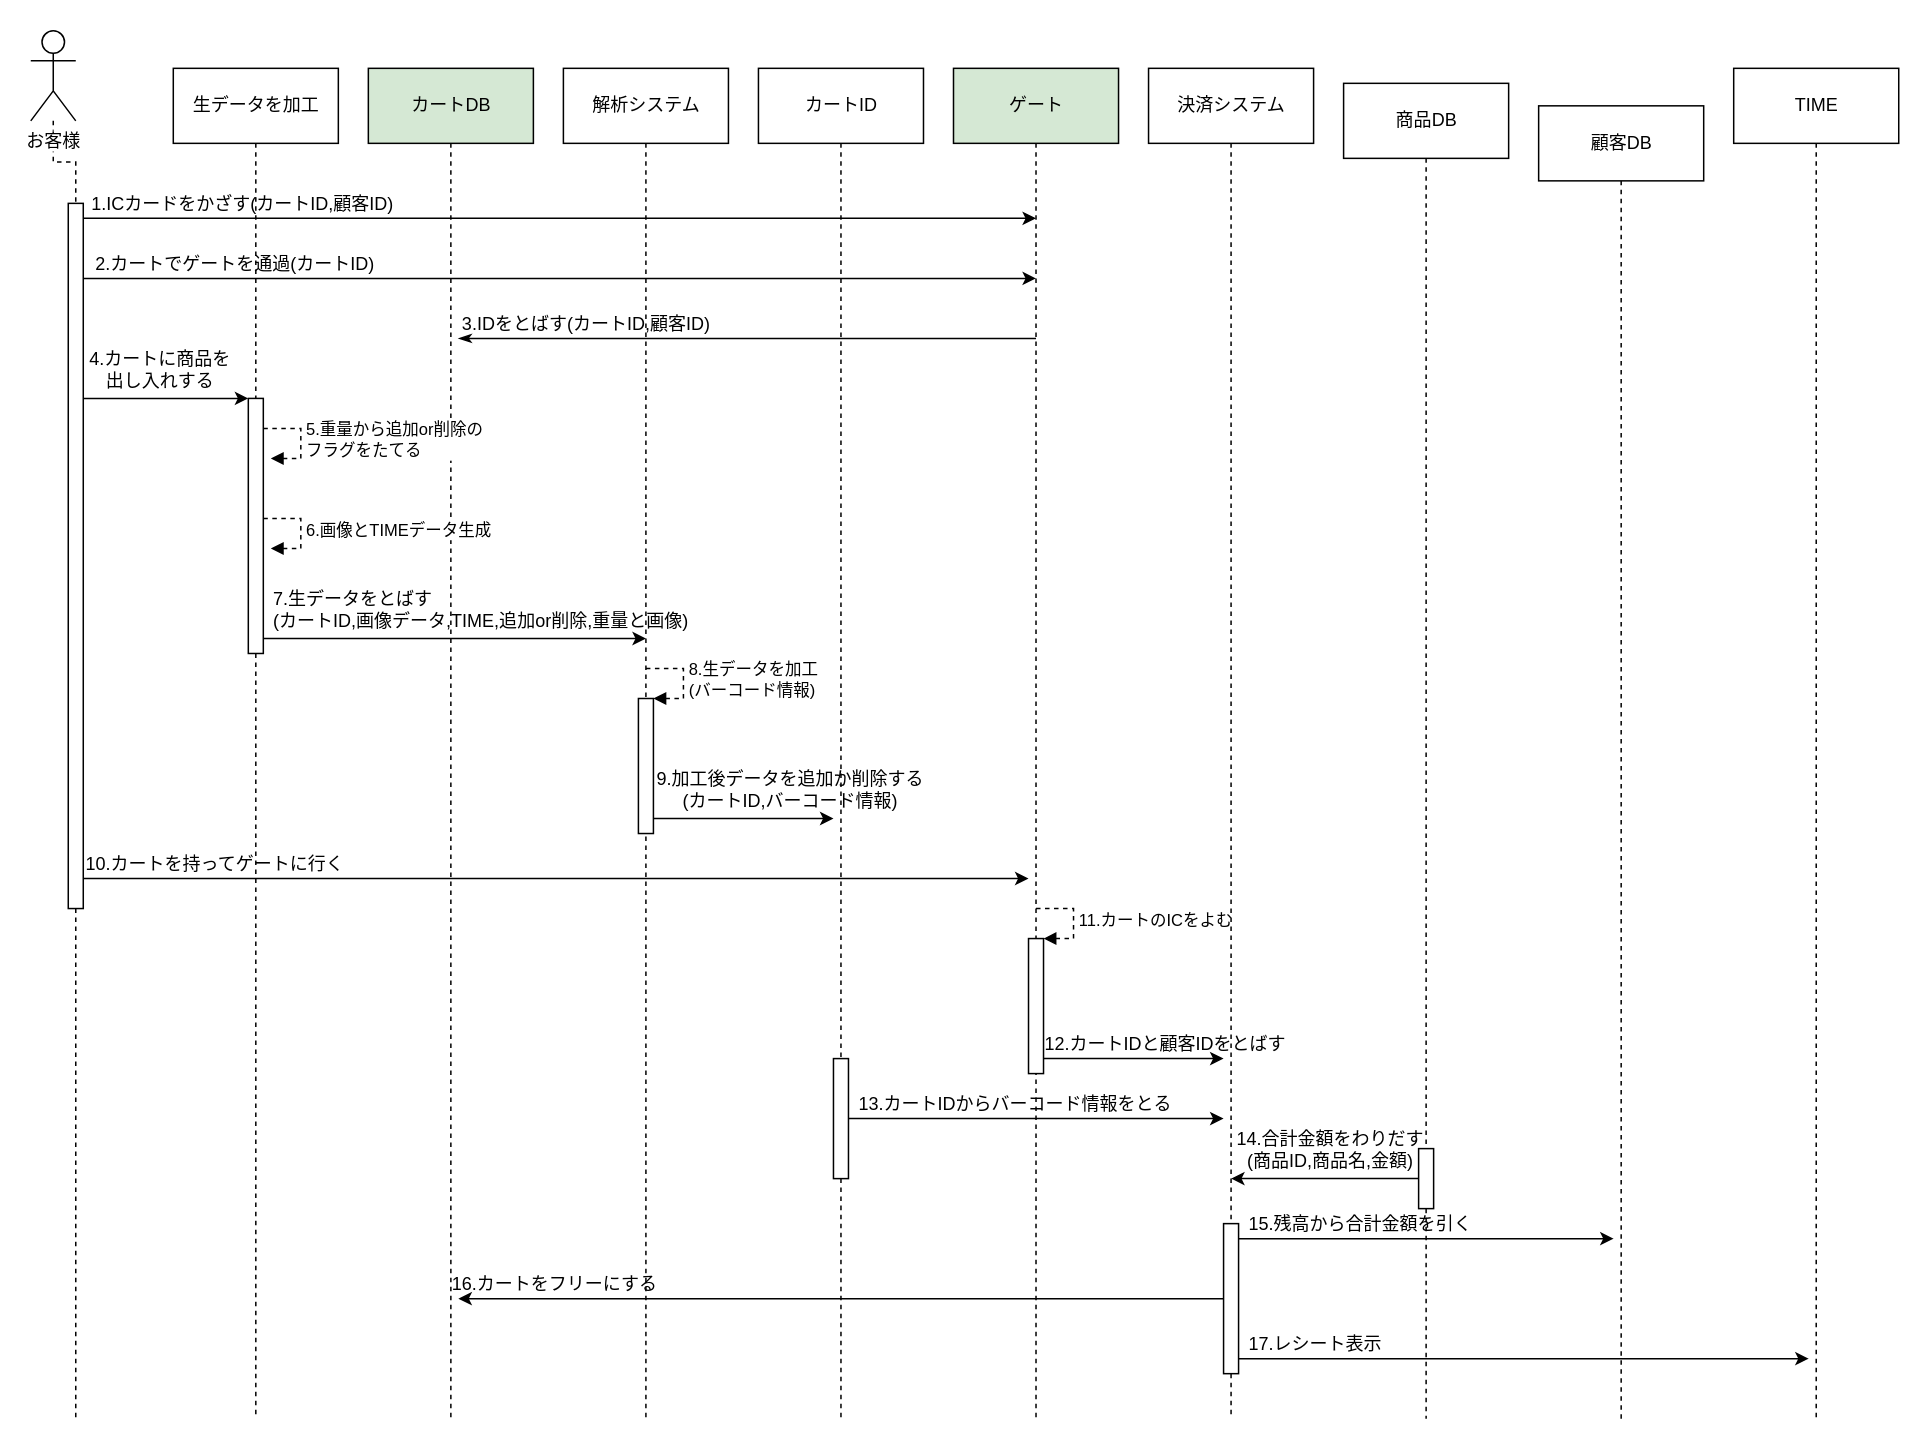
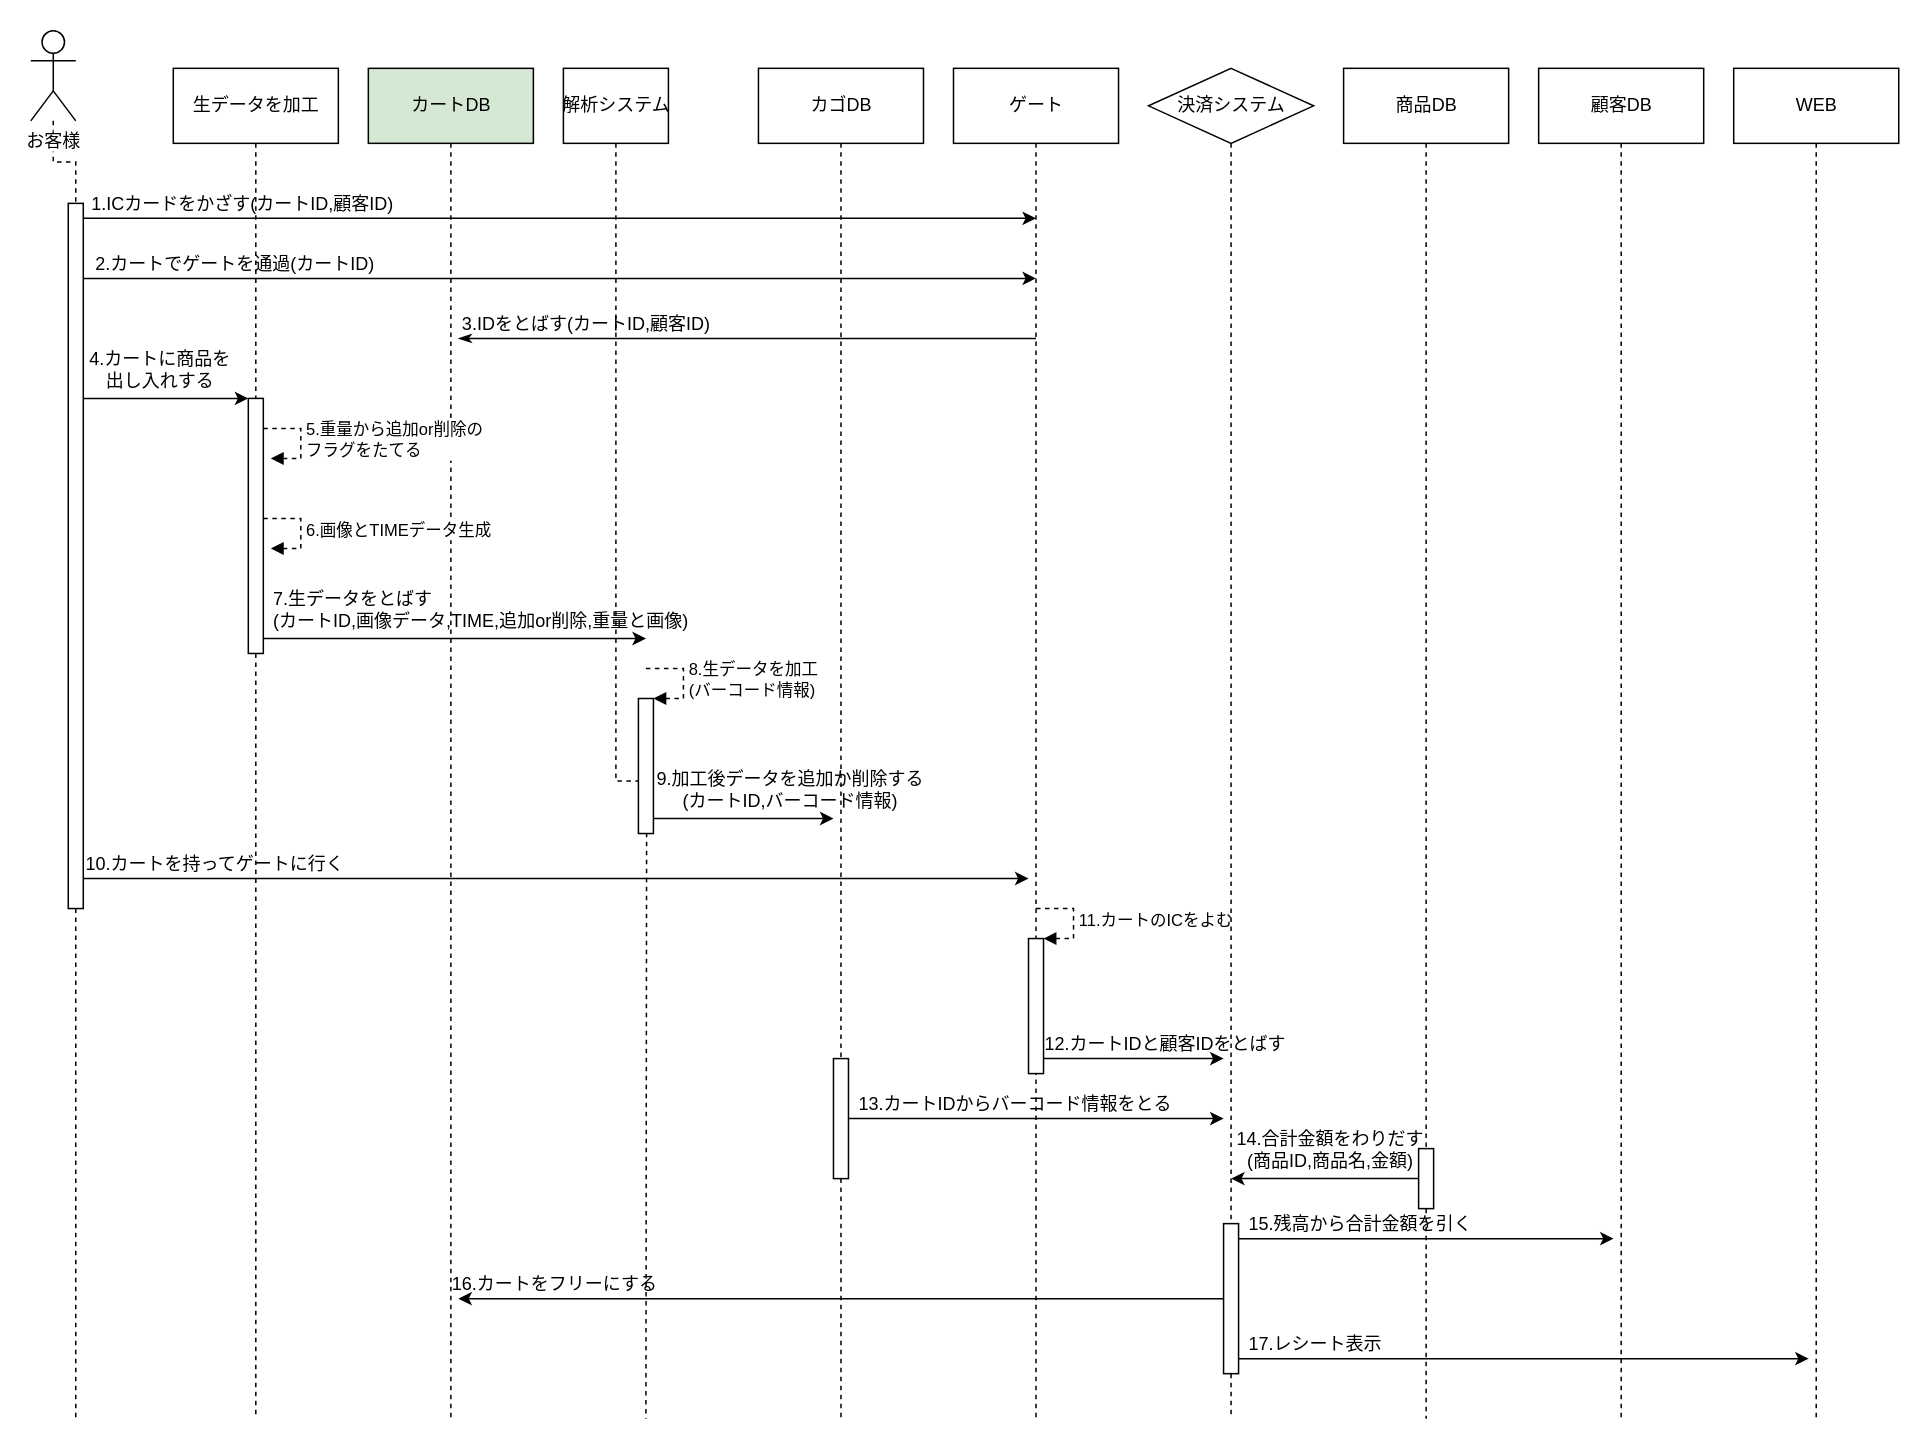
node "解析システム": size 165x75 -> 105x75
node "カートID": label "カートID" -> "カゴDB"
node "ゲート": fillcolor #d5e8d4 -> #ffffff
node "決済システム": shape rectangle -> diamond
node "TIME": label "TIME" -> "WEB"
node "商品DB": moved (1426, 121) -> (1426, 106)
node "顧客DB": moved (1621, 143) -> (1621, 106)
